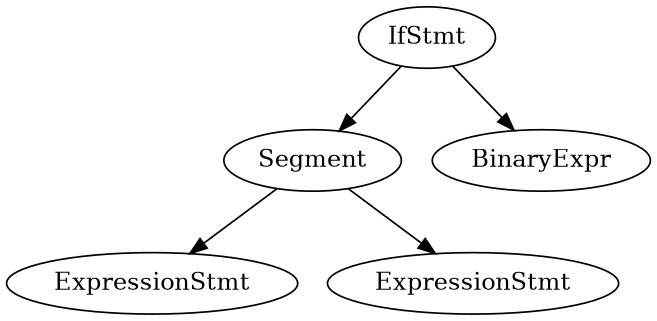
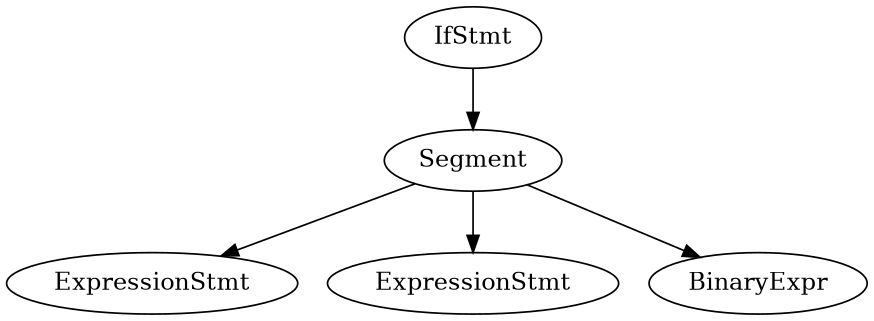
edge "IfStmt" -> "BinaryExpr": now "Segment" -> "BinaryExpr"
